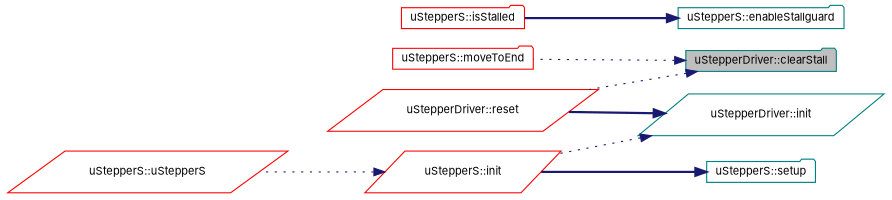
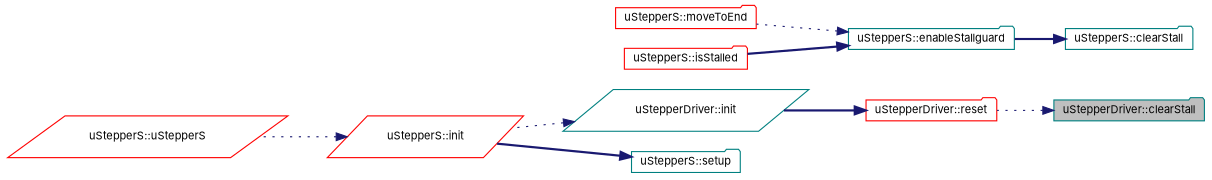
node "uStepperS::clearStall": added
edge "uStepperS::moveToEnd" -> "uStepperDriver::clearStall": now "uStepperS::moveToEnd" -> "uStepperS::enableStallguard"
node "uStepperDriver::reset": shape parallelogram -> folder
edge "uStepperDriver::reset" -> "uStepperDriver::init": reversed
